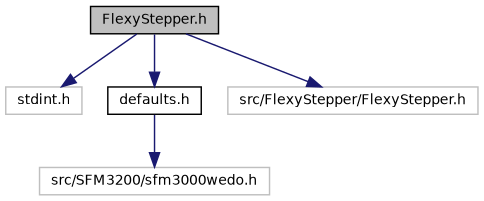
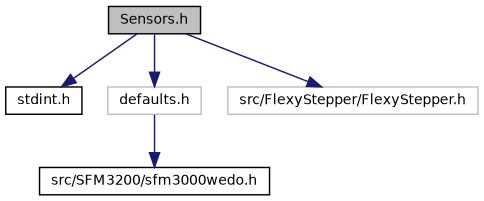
node "FlexyStepper.h": label "FlexyStepper.h" -> "Sensors.h"
node "stdint.h": color grey75 -> black
node "defaults.h": color black -> grey75
node "src/SFM3200/sfm3000wedo.h": color grey75 -> black
